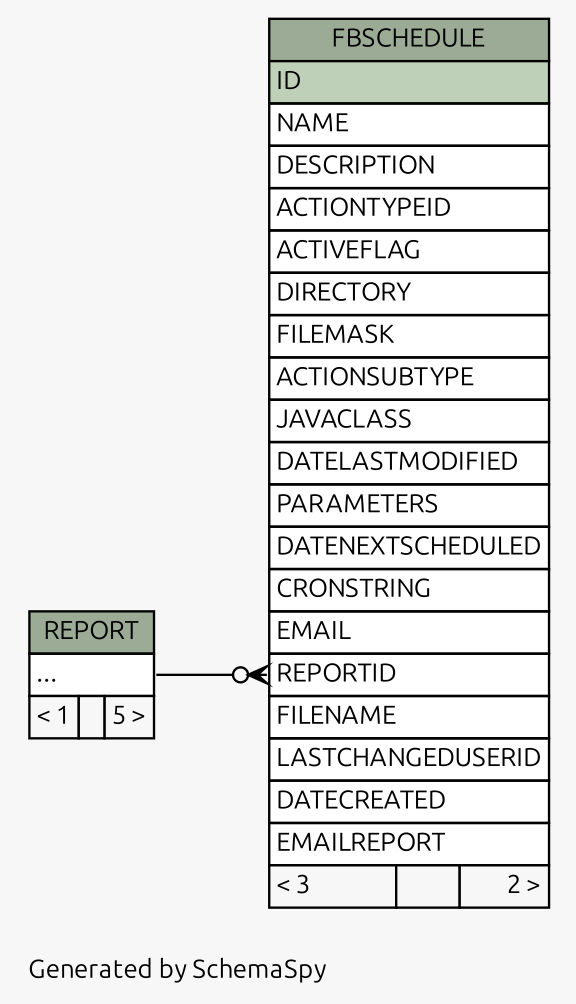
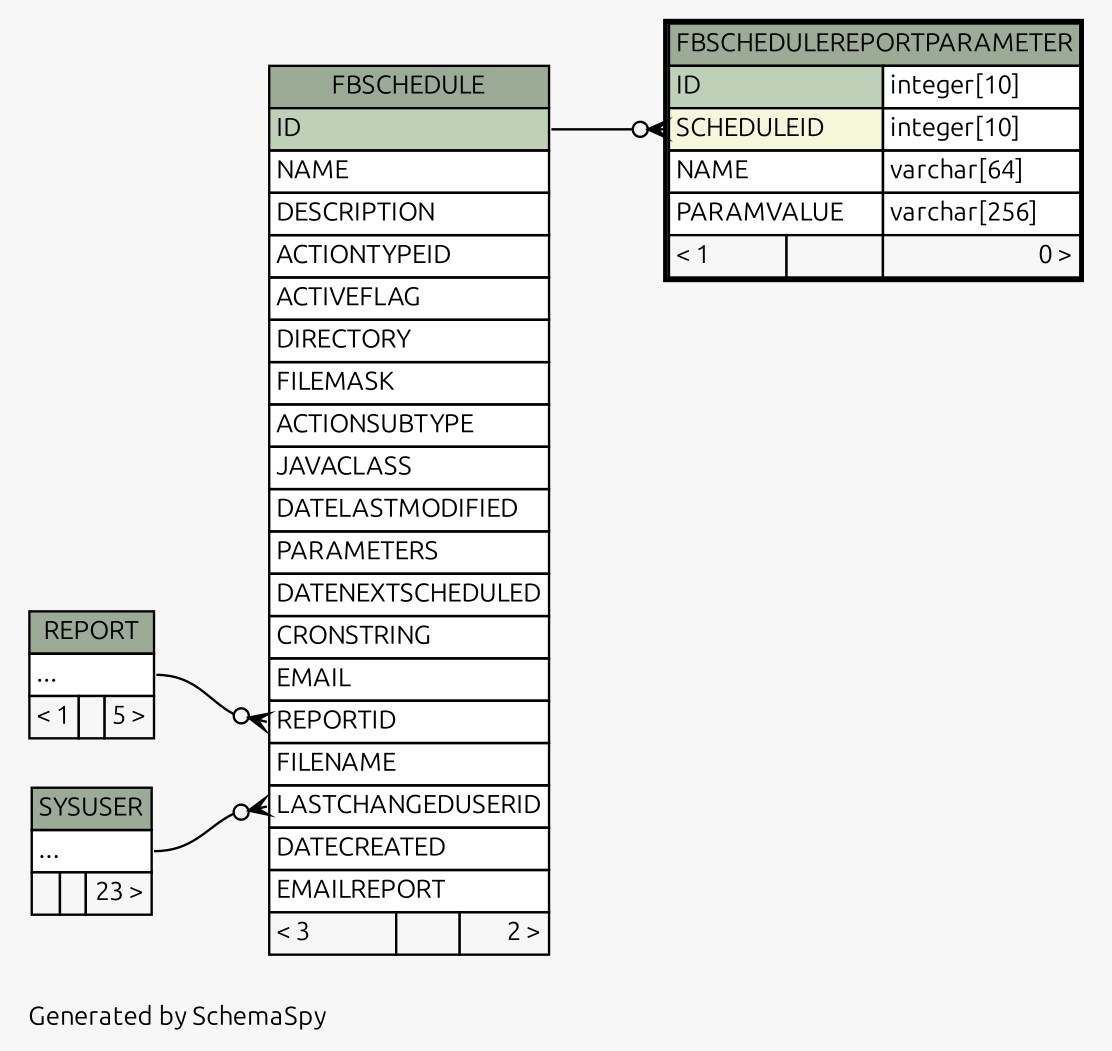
node "FBSCHEDULEREPORTPARAMETER": added
node "SYSUSER": added
